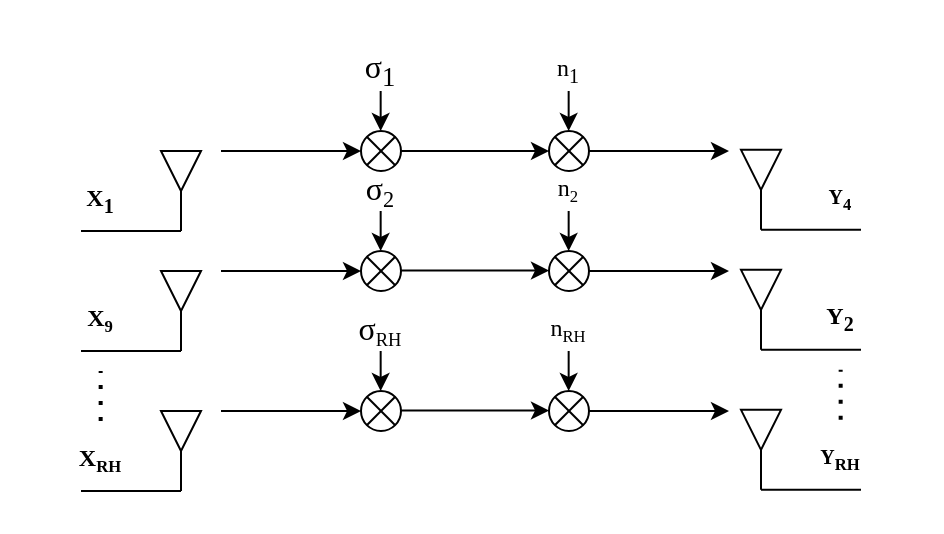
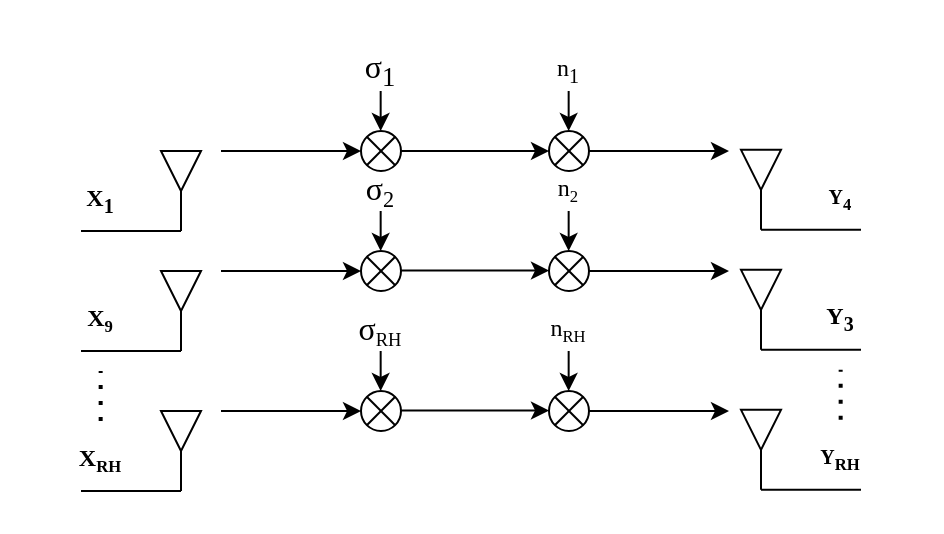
node "Y2": label "Y2" -> "Y3"
